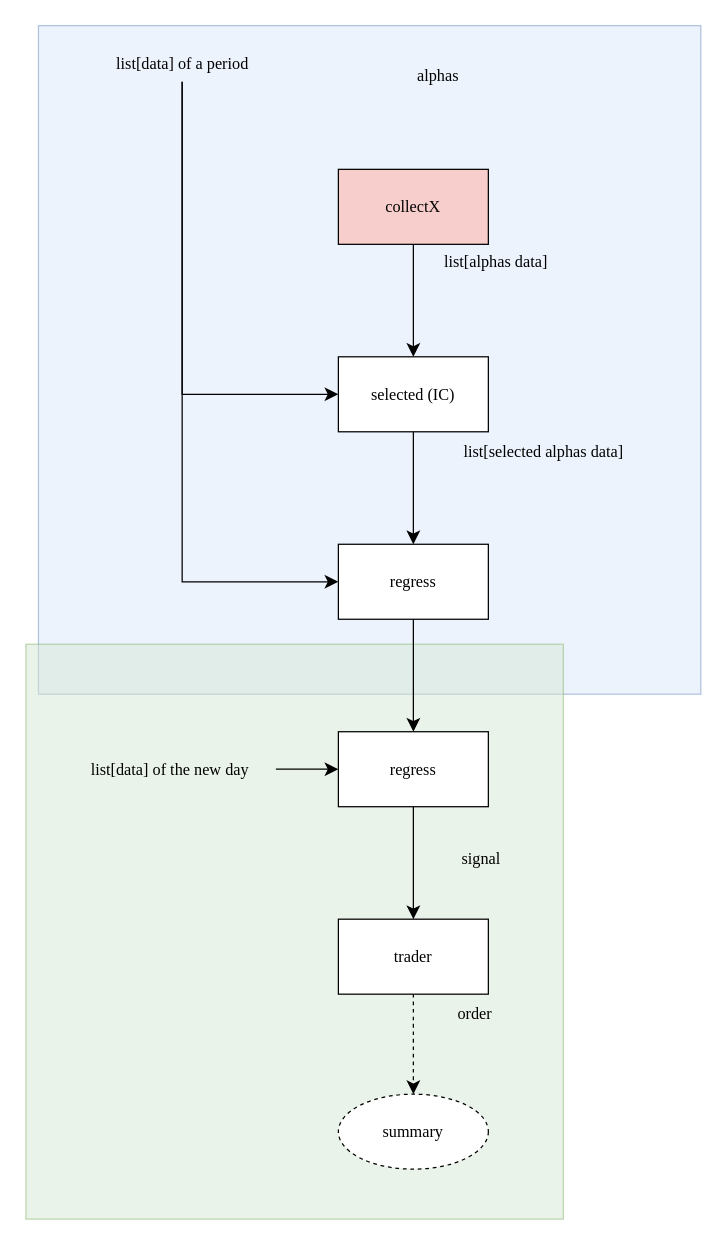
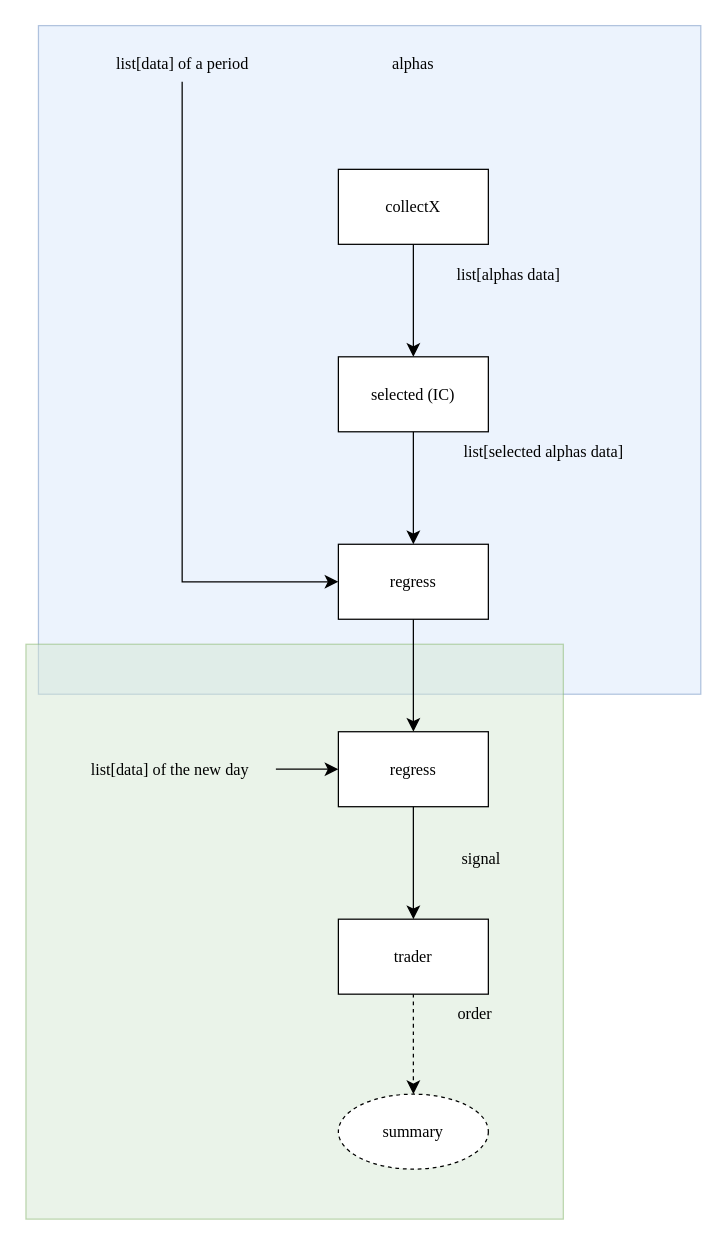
node "alphas": moved (438, 76) -> (413, 63)
node "collectX": fillcolor #f8cecc -> #ffffff
node "list[alphas data]": moved (523, 269) -> (536, 282)
edge "list[data] of a period" -> "selected (IC)": removed
